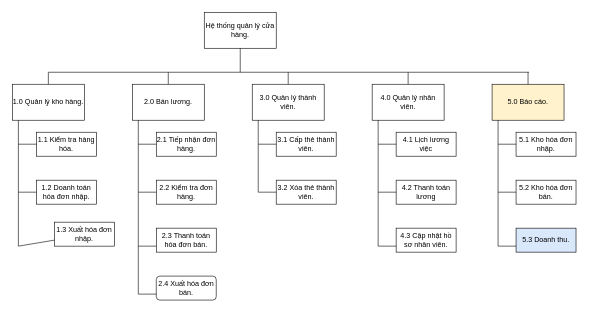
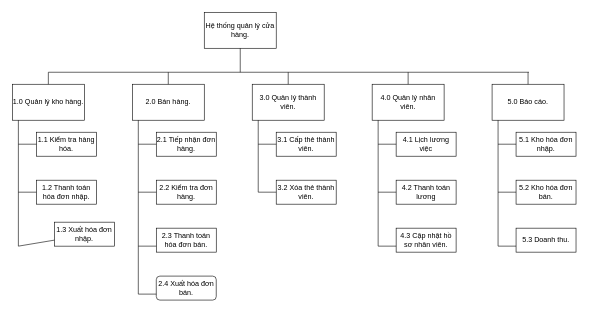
node "2.0 Bán lương.": label "2.0 Bán lương." -> "2.0 Bán hàng."
node "5.0 Báo cáo.": fillcolor #fff2cc -> #ffffff
node "1.2 Doanh toán hóa đơn nhập.": label "1.2 Doanh toán hóa đơn nhập." -> "1.2 Thanh toán hóa đơn nhập."
node "5.3 Doanh thu.": fillcolor #dae8fc -> #ffffff
